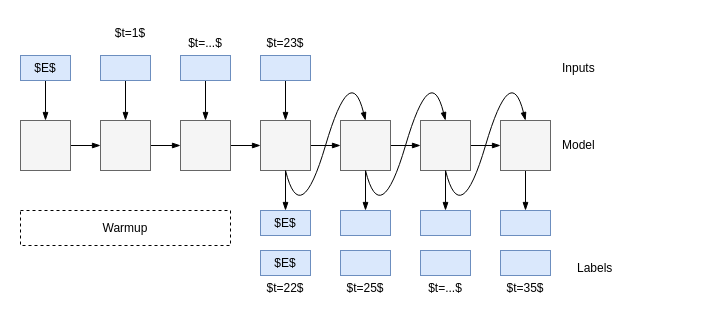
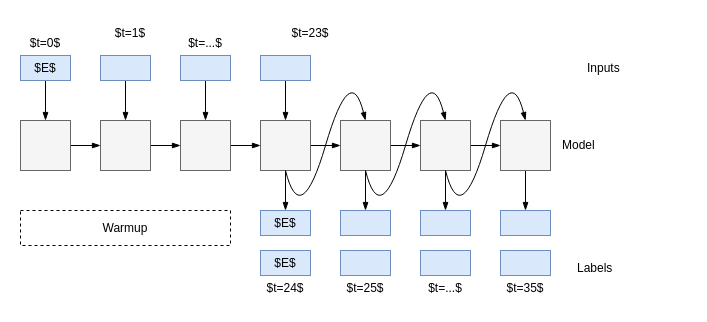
node "$t=0$": added
node "$t=23$": moved (286, 43) -> (311, 33)
node "Inputs": moved (616, 68) -> (641, 68)
node "$t=22$": label "$t=22$" -> "$t=24$"
